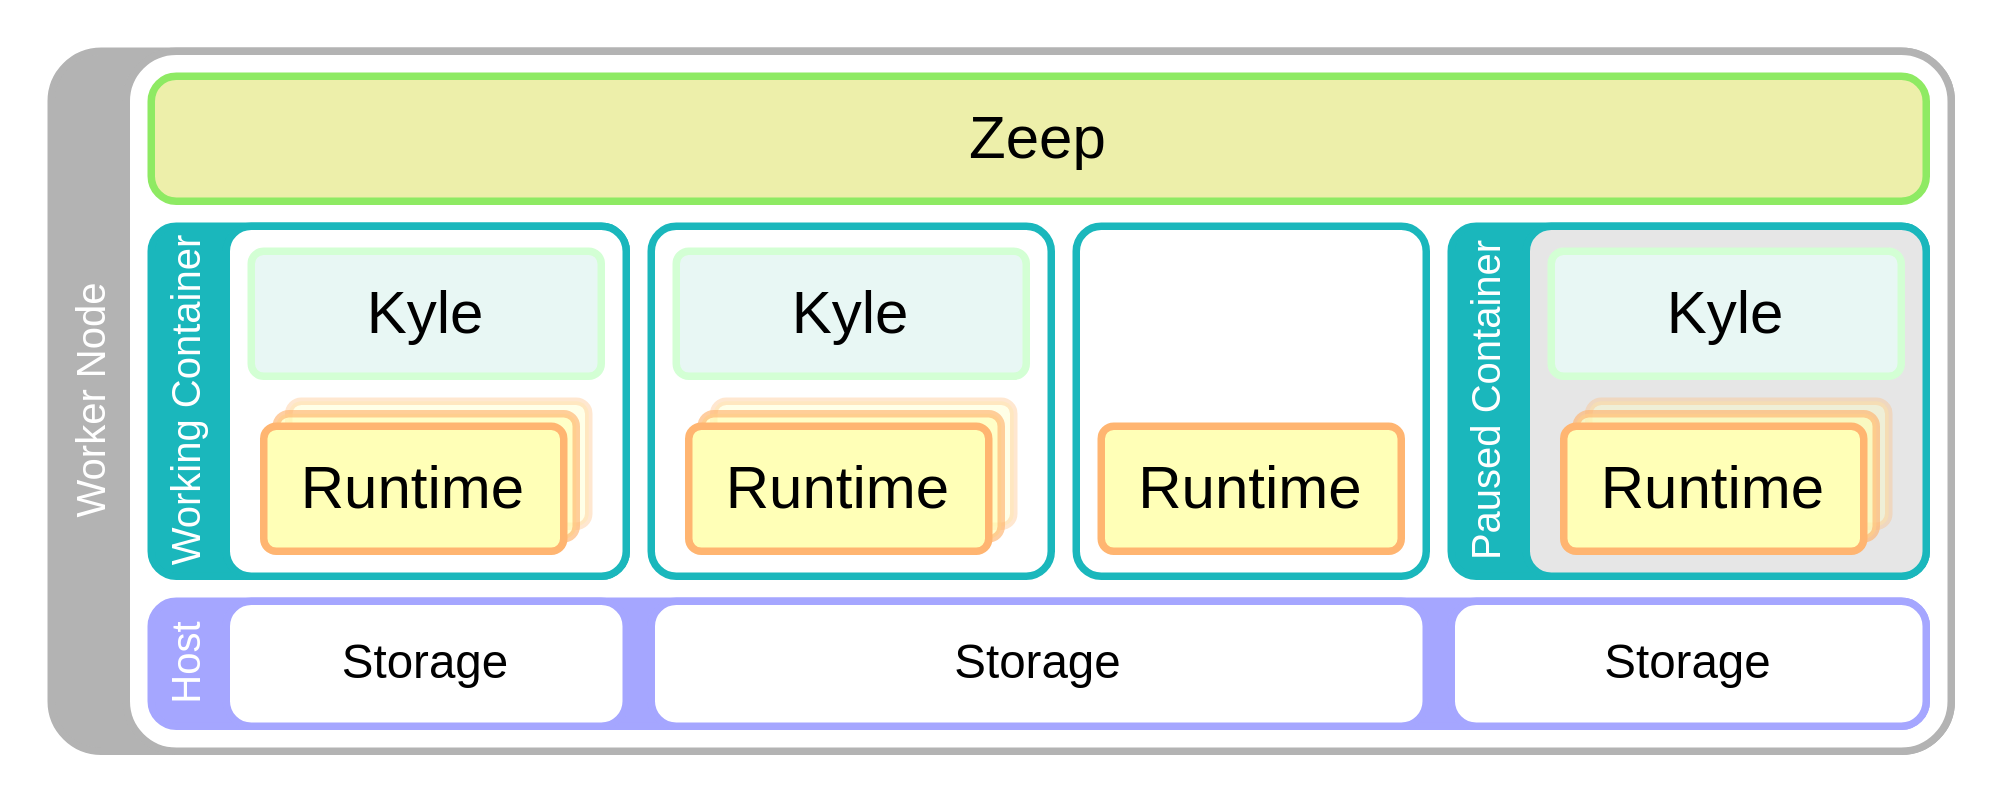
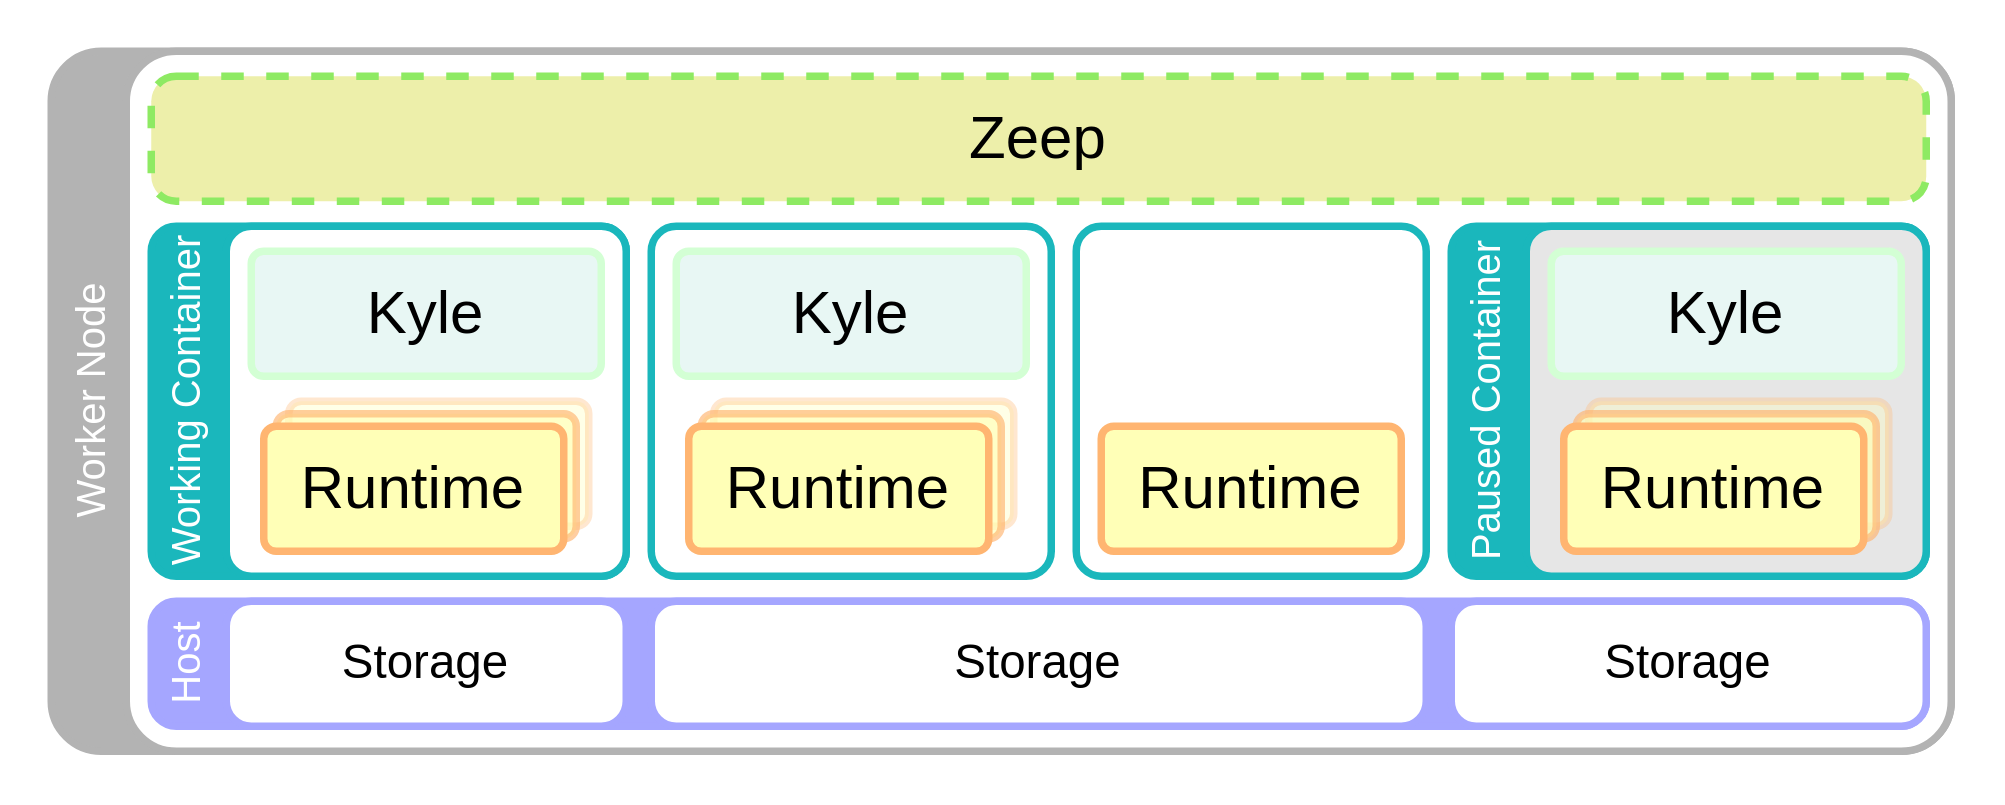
node "Zeep": style solid -> dashed
